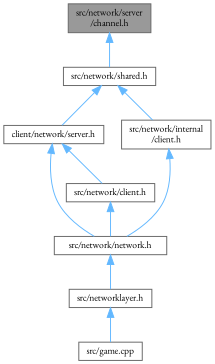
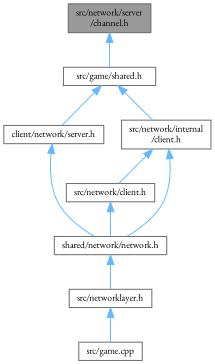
node "src/network/shared.h": label "src/network/shared.h" -> "src/game/shared.h"
edge "src/network/client.h" -> "client/network/server.h": now "src/network/client.h" -> "src/network/internal /client.h"
node "src/network/network.h": label "src/network/network.h" -> "shared/network/network.h"
